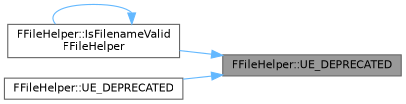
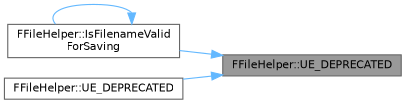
node "FFileHelper::IsFilenameValid FFileHelper": label "FFileHelper::IsFilenameValid FFileHelper" -> "FFileHelper::IsFilenameValid ForSaving"
